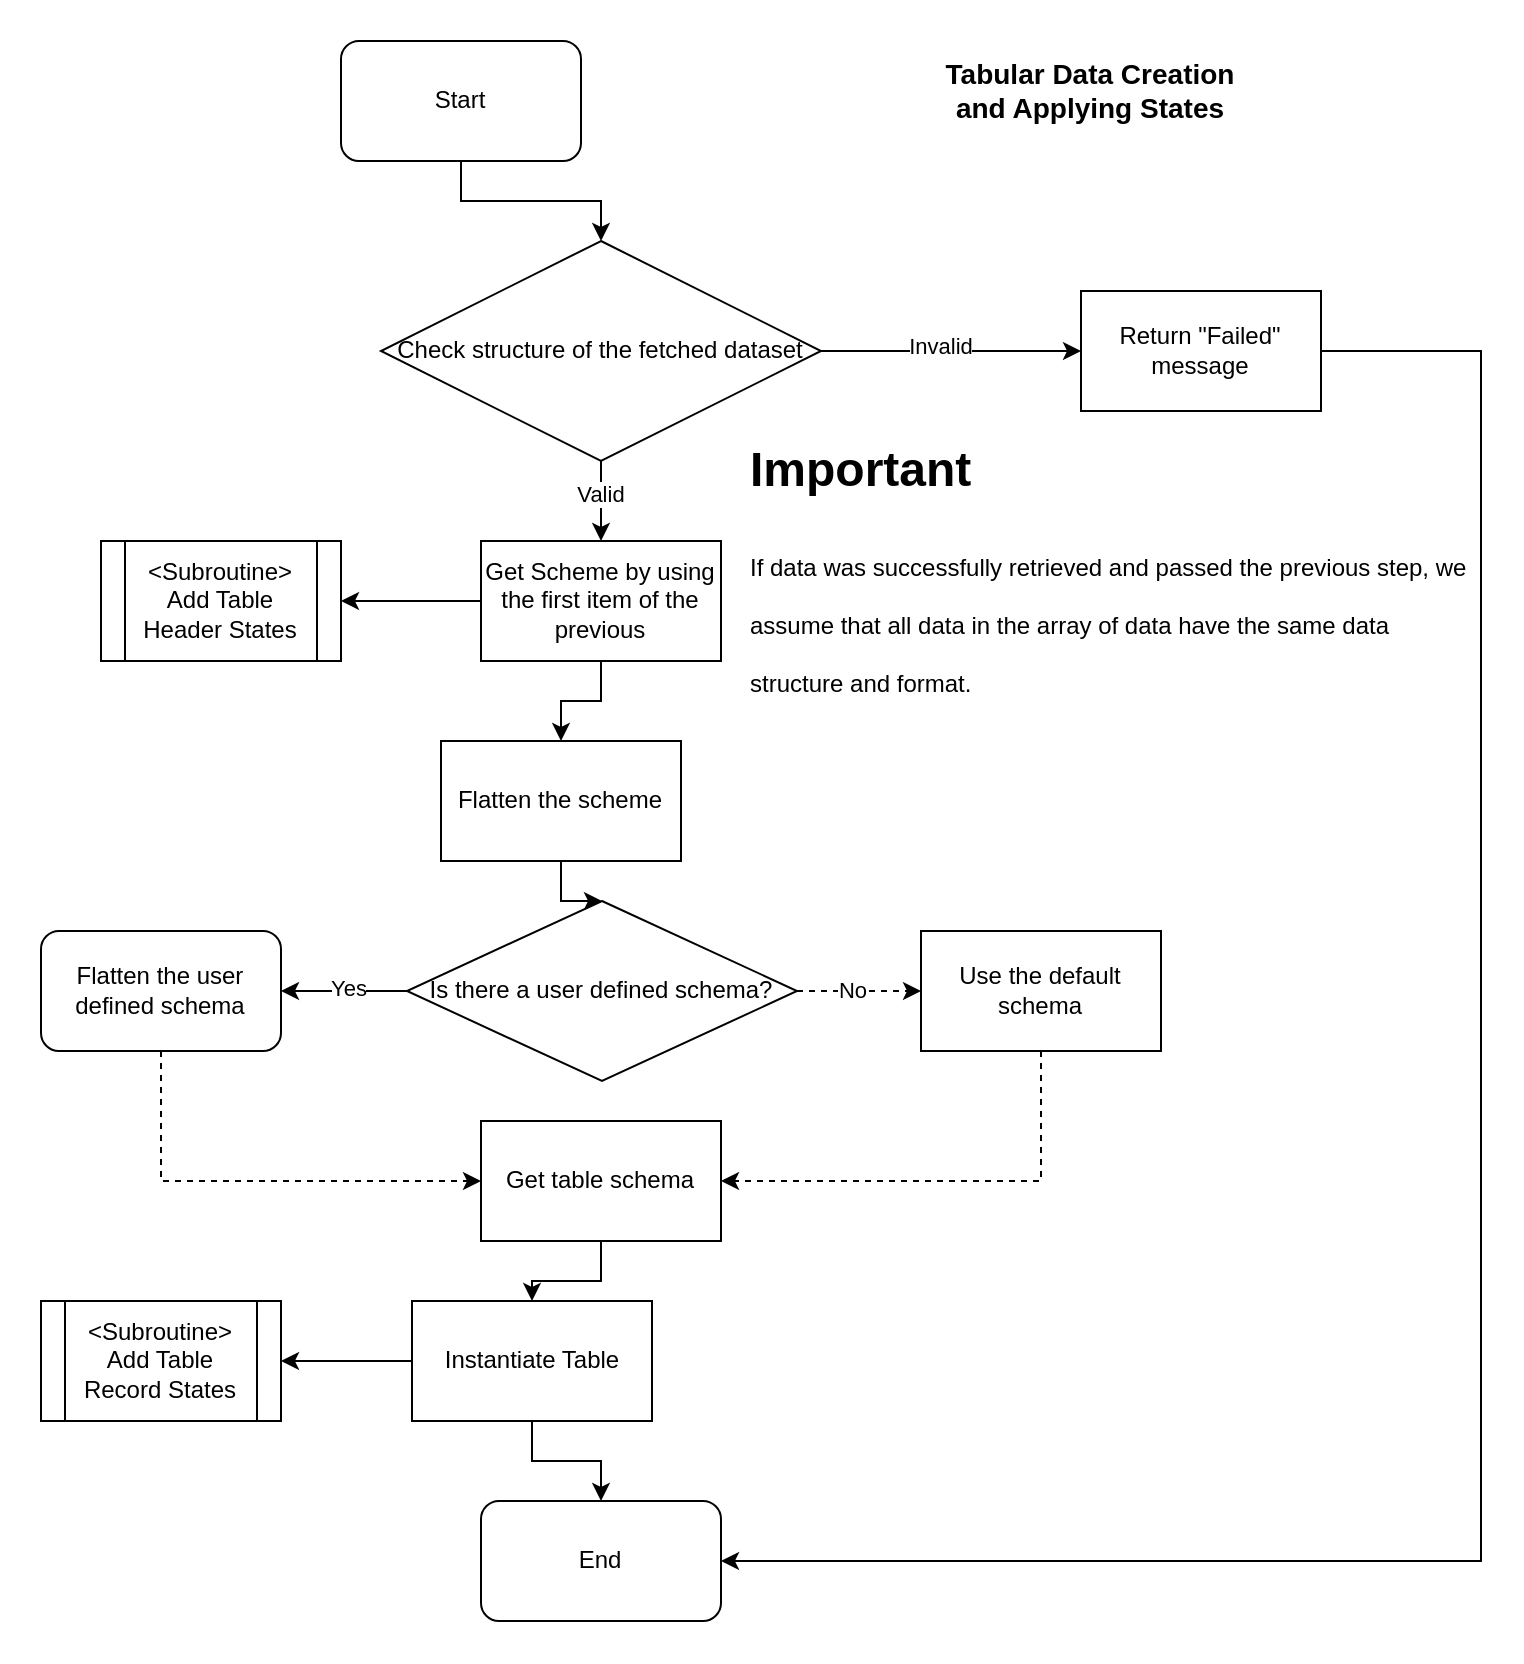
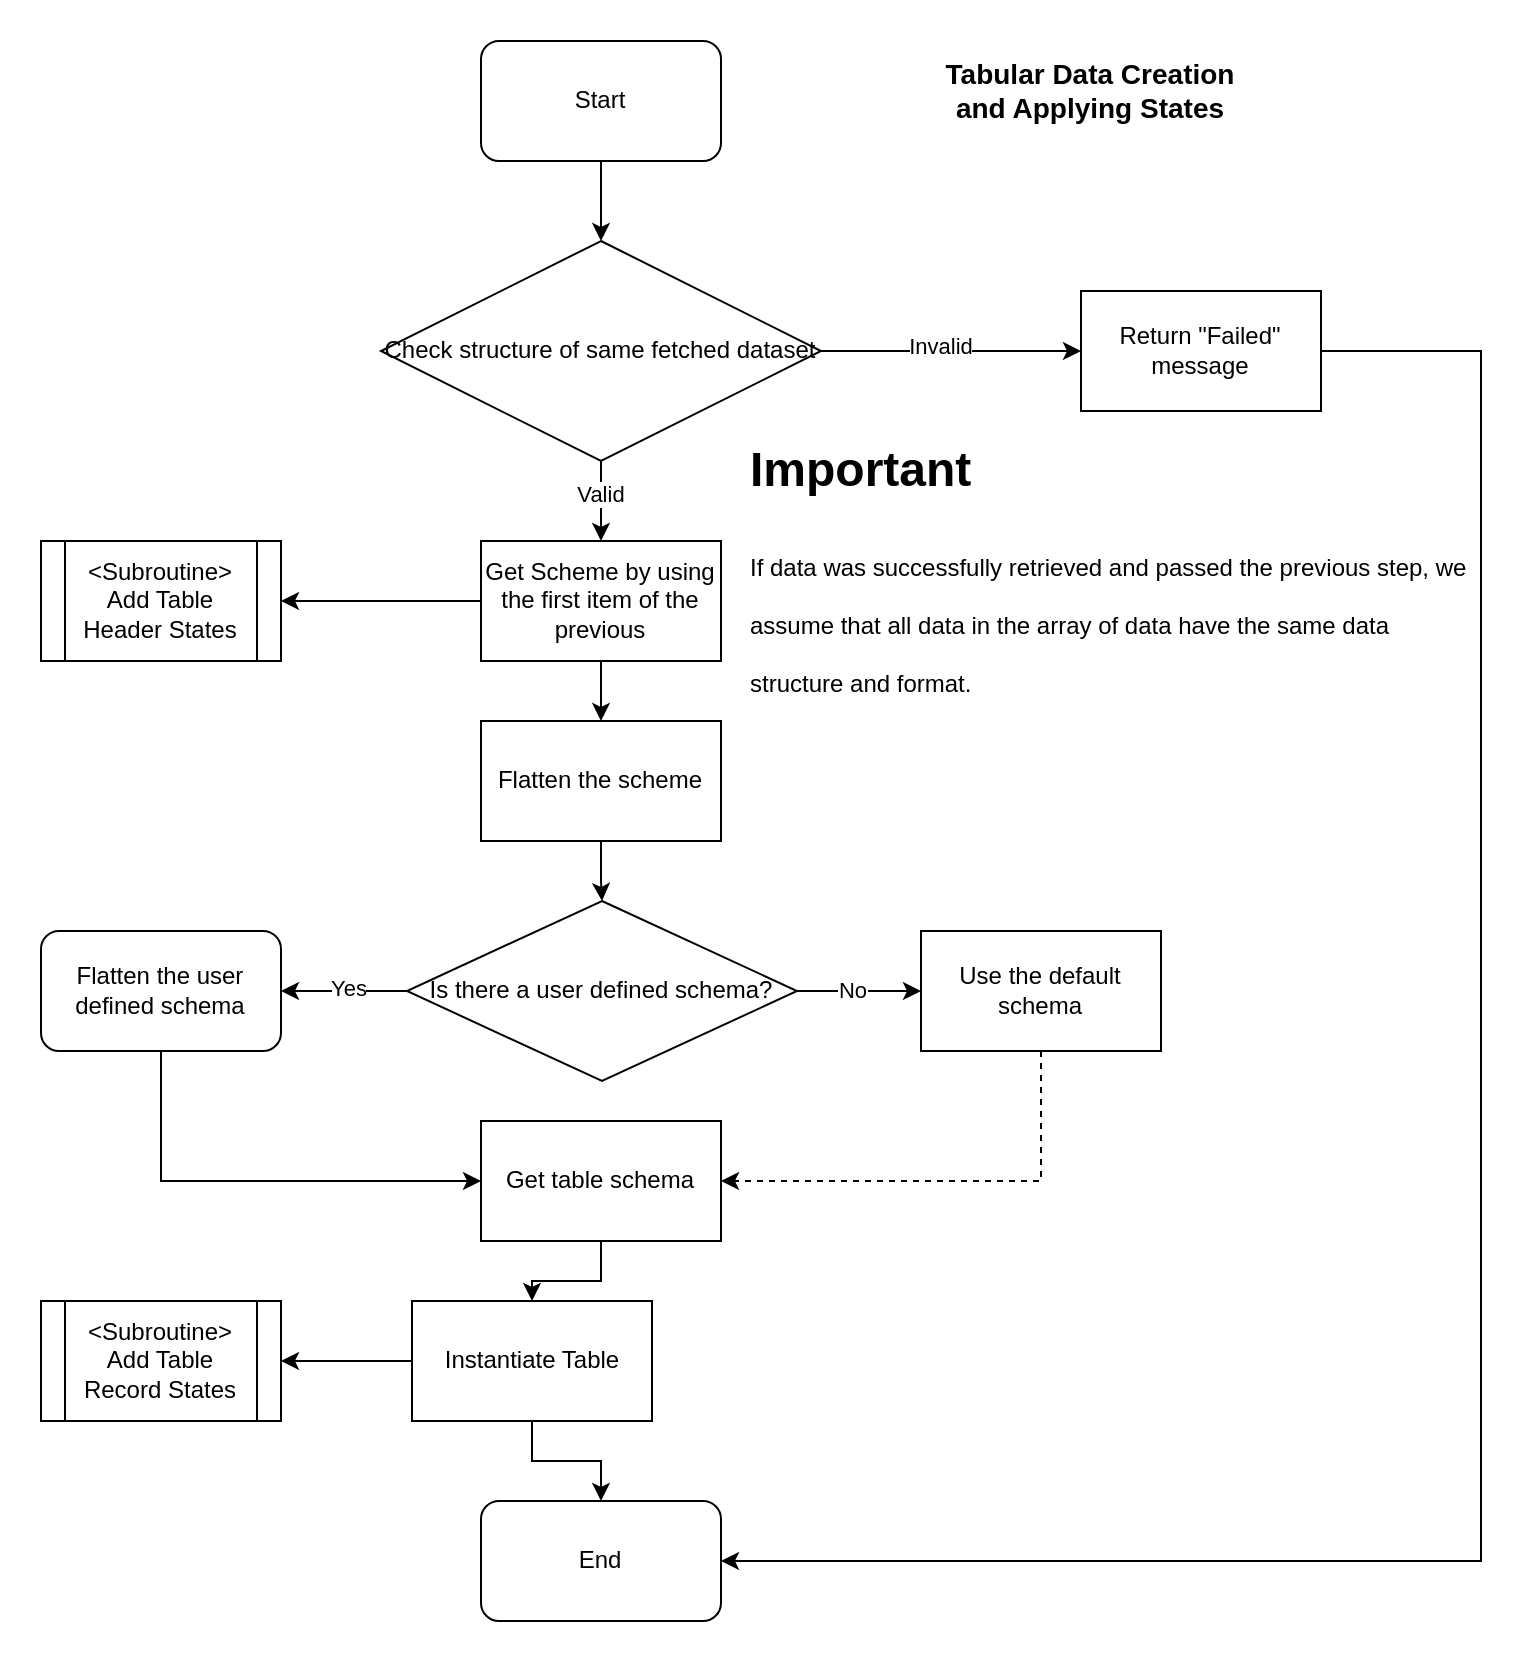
node "Start": moved (461, 101) -> (601, 101)
node "Check structure of the fetched dataset": label "Check structure of the fetched dataset" -> "Check structure of same fetched dataset"
node "<Subroutine> Add Table Header States": moved (221, 601) -> (161, 601)
node "Flatten the scheme": moved (561, 801) -> (601, 781)
edge "Is there a user defined schema?" -> "Use the default schema": style dashed -> solid
edge "Flatten the user defined schema" -> "Get table schema": style dashed -> solid
